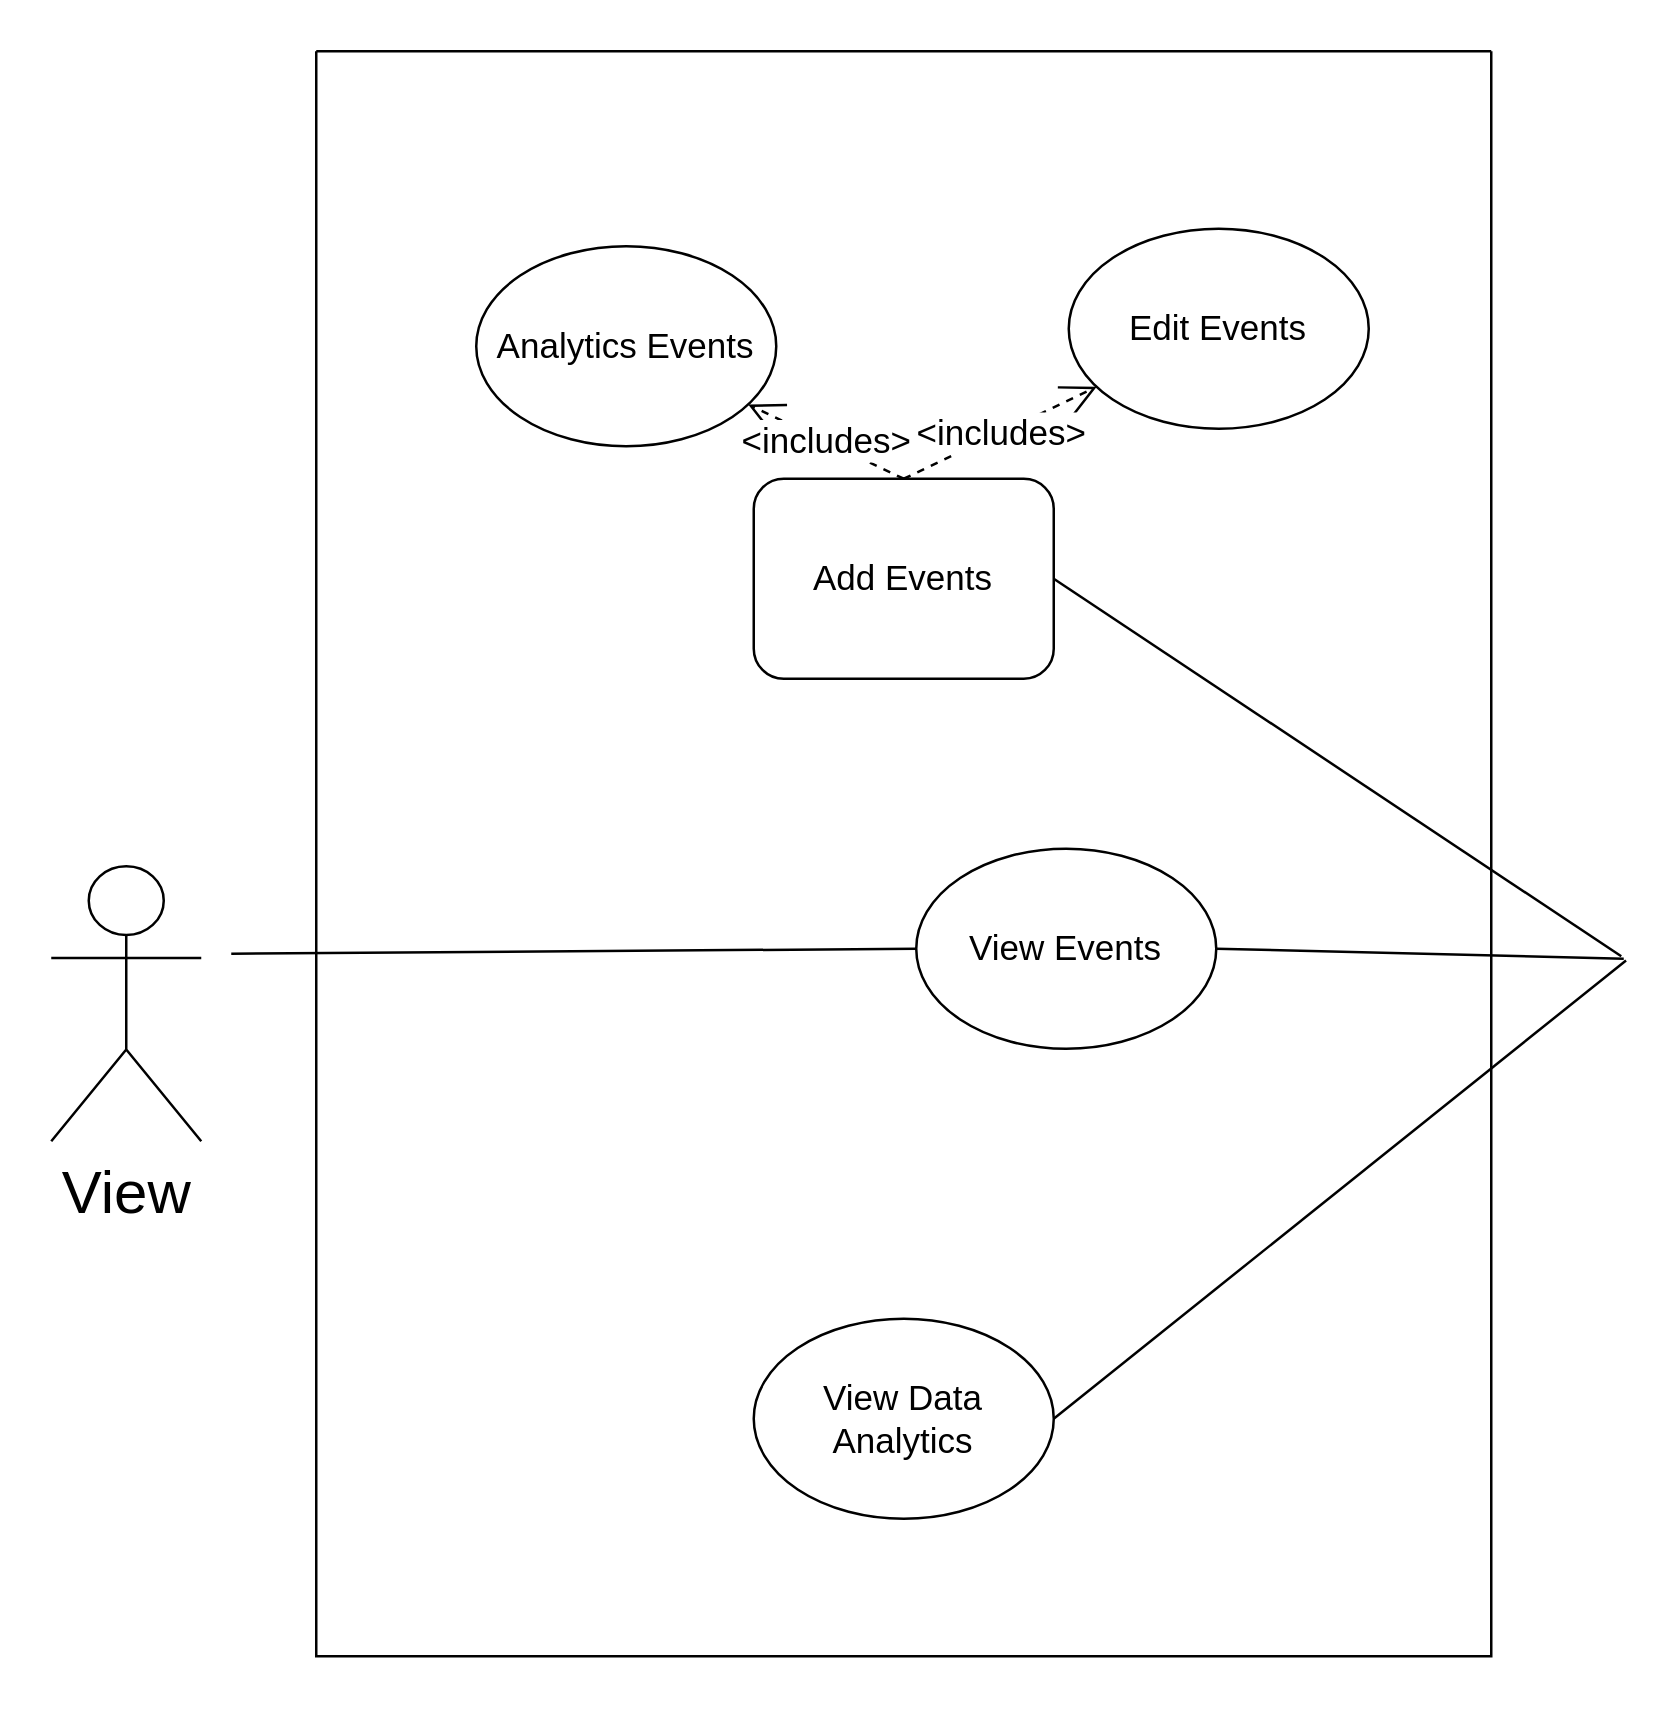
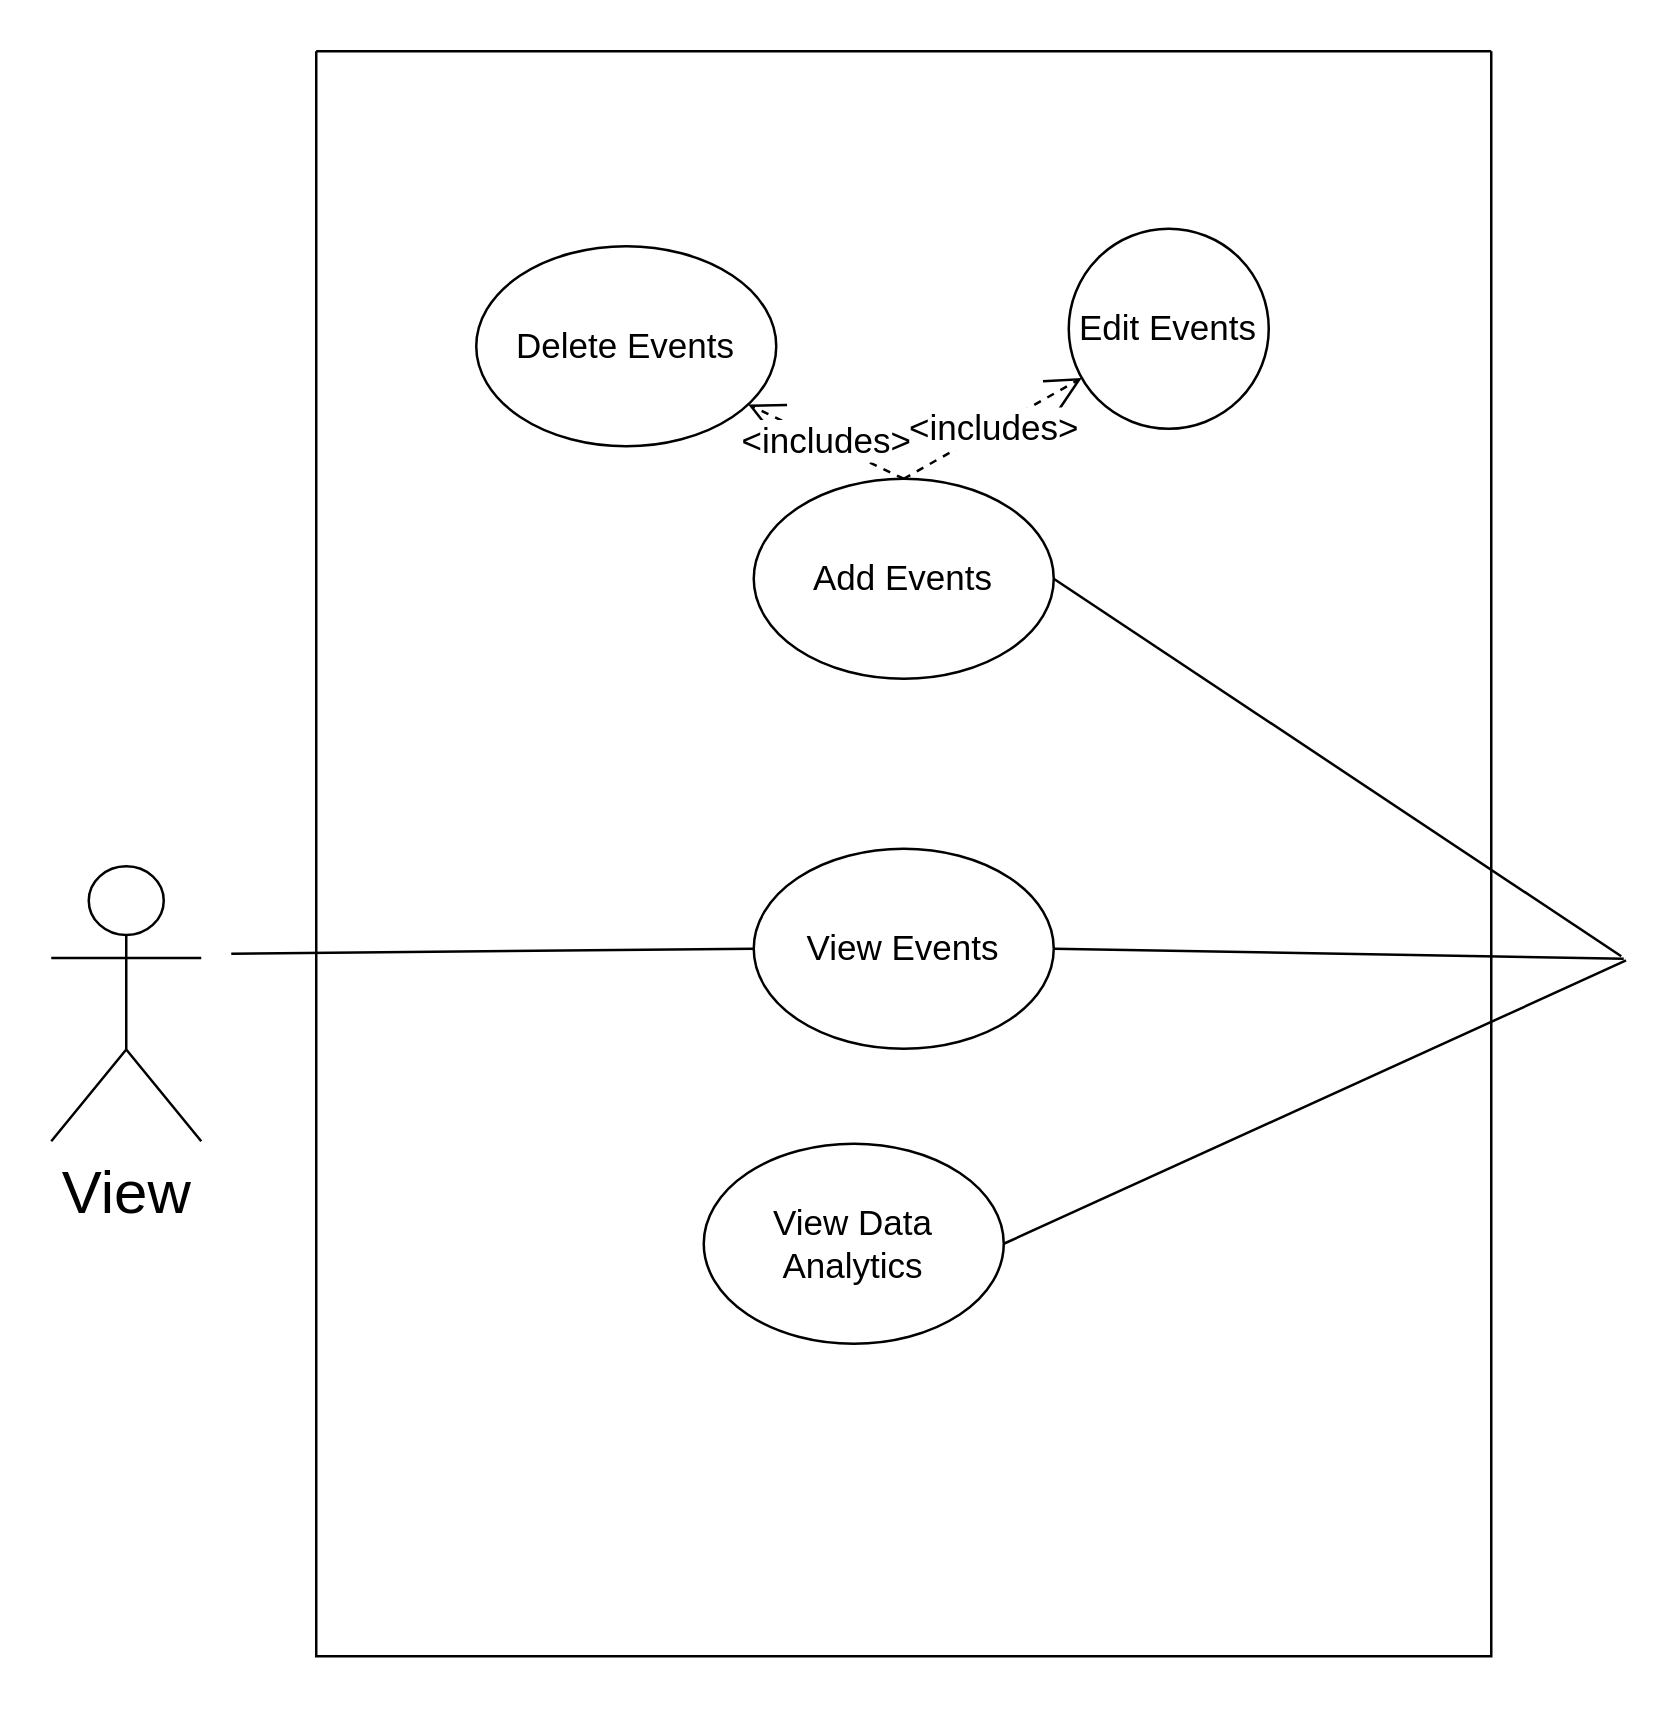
node "Edit Events": size 300x200 -> 200x200
node "Analytics Events": label "Analytics Events" -> "Delete Events"
node "Add Events": shape rounded rectangle -> ellipse
node "View Events": moved (1066, 949) -> (904, 949)
node "View Data Analytics": moved (904, 1419) -> (854, 1244)
